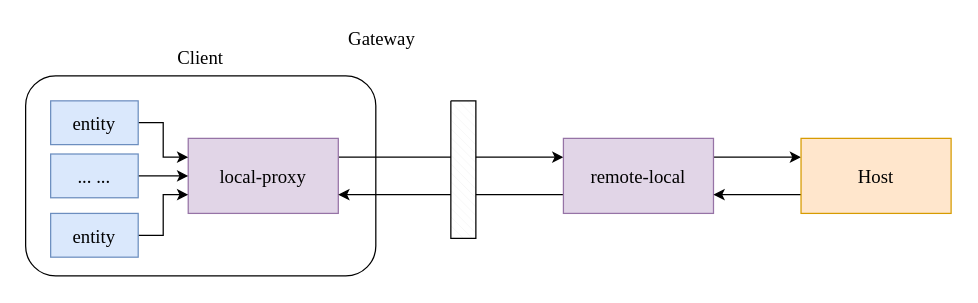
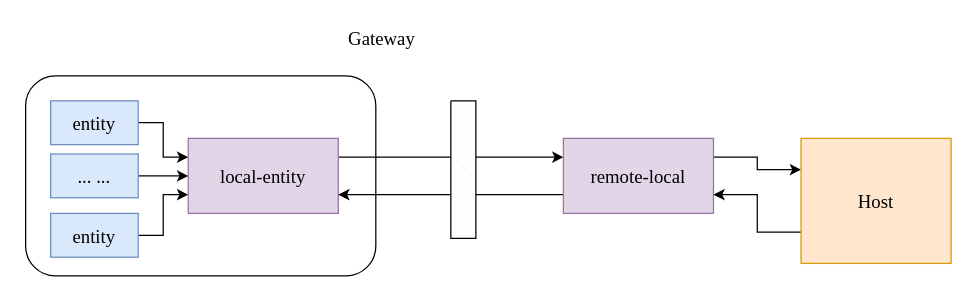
node "Client": removed
node "local-proxy": label "local-proxy" -> "local-entity"
node "Host": size 150x75 -> 150x125
